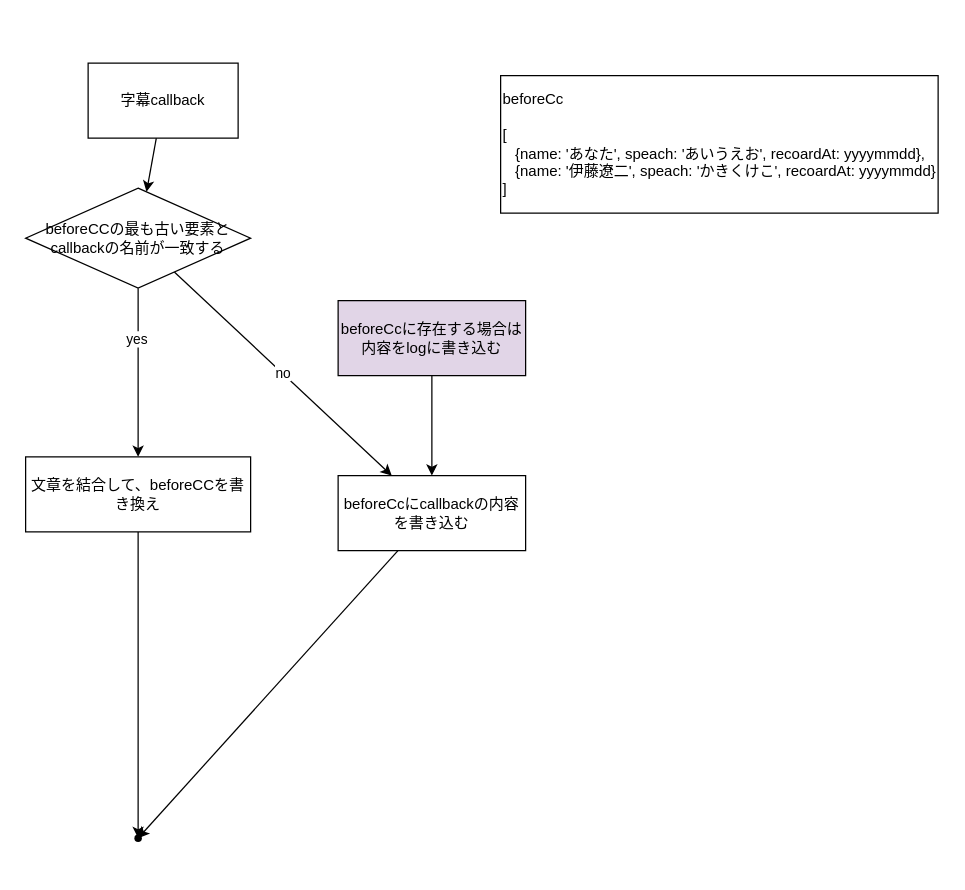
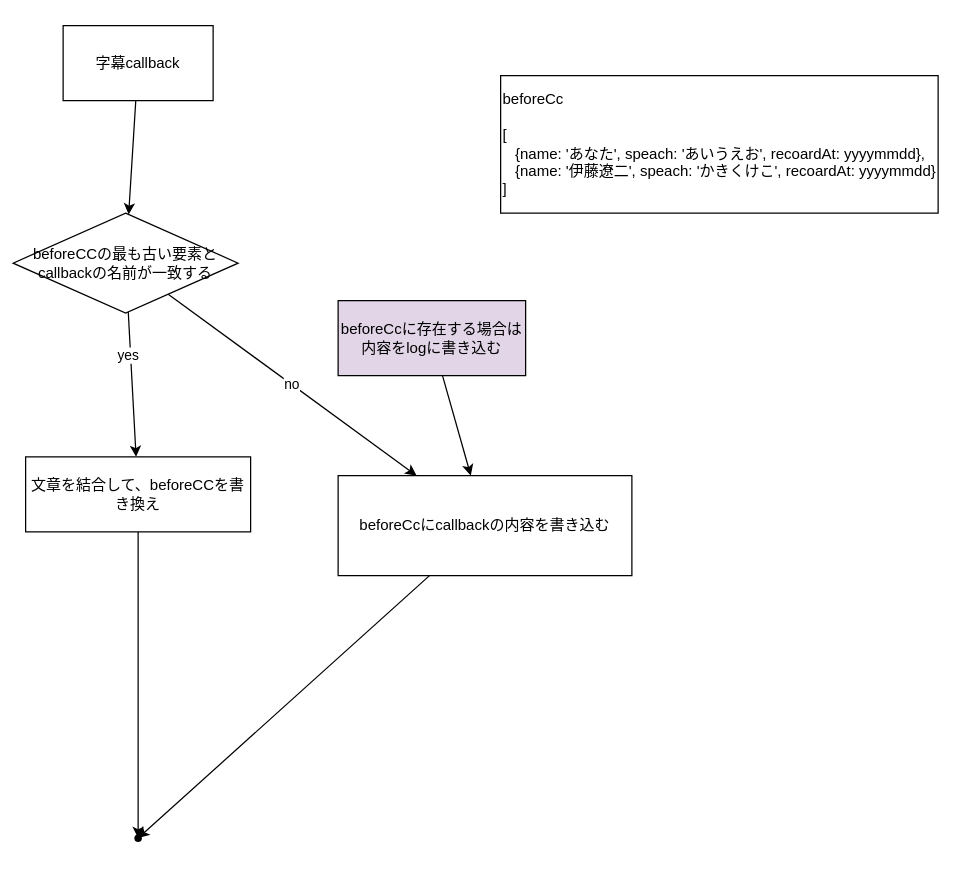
node "字幕callback": moved (163, 101) -> (138, 63)
node "beforeCCの最も古い要素とcallbackの名前が一致する": moved (138, 238) -> (126, 263)
node "beforeCcにcallbackの内容を書き込む": size 188x75 -> 294x100
